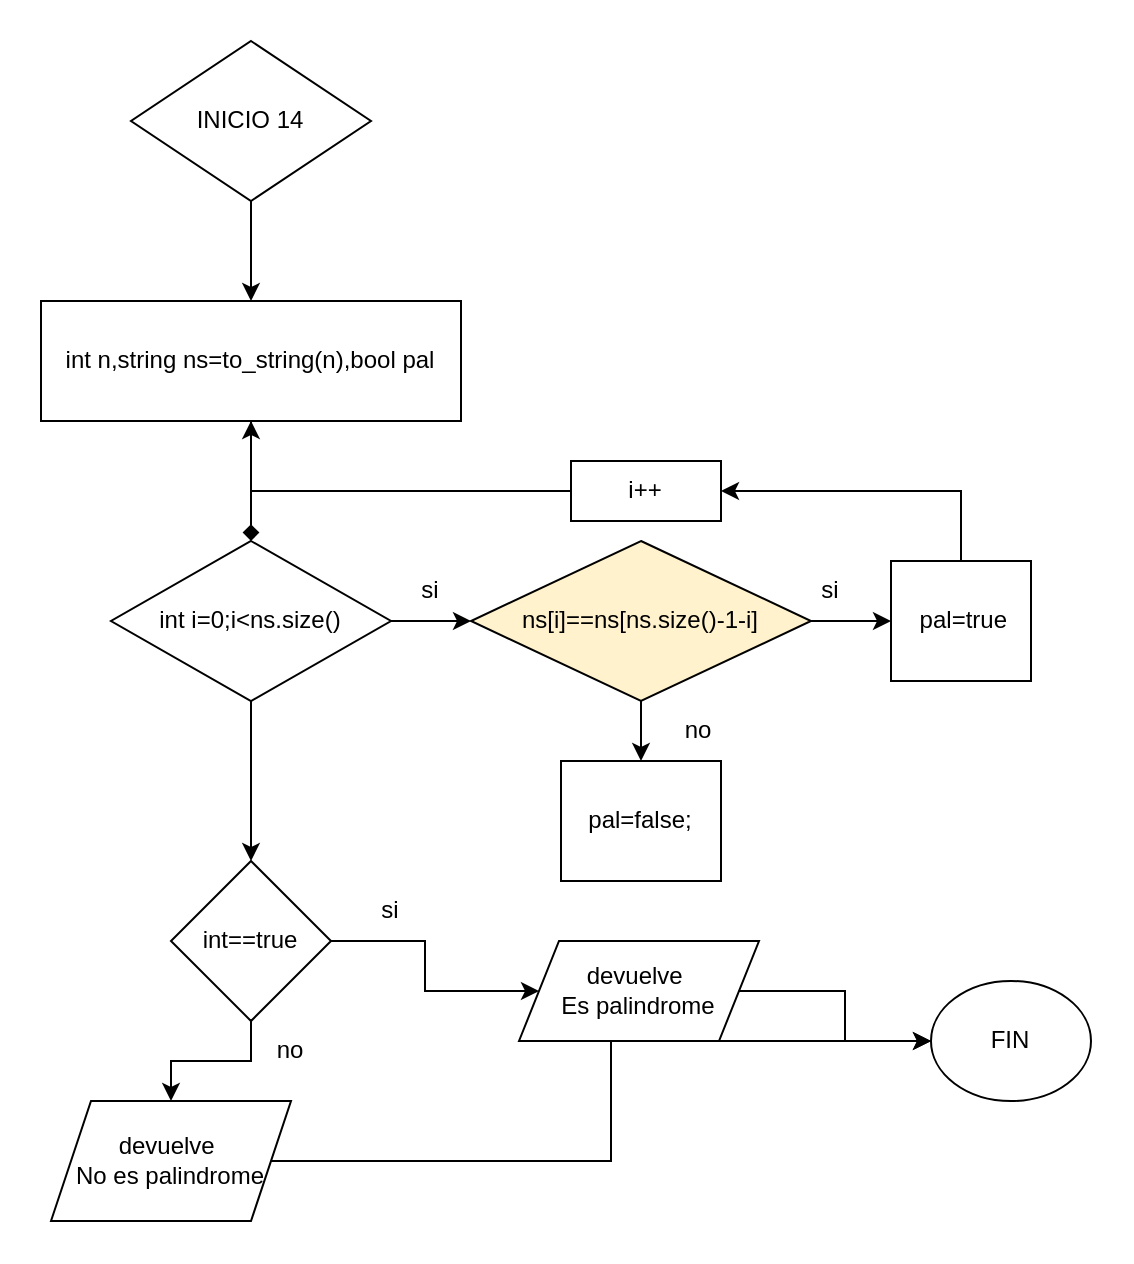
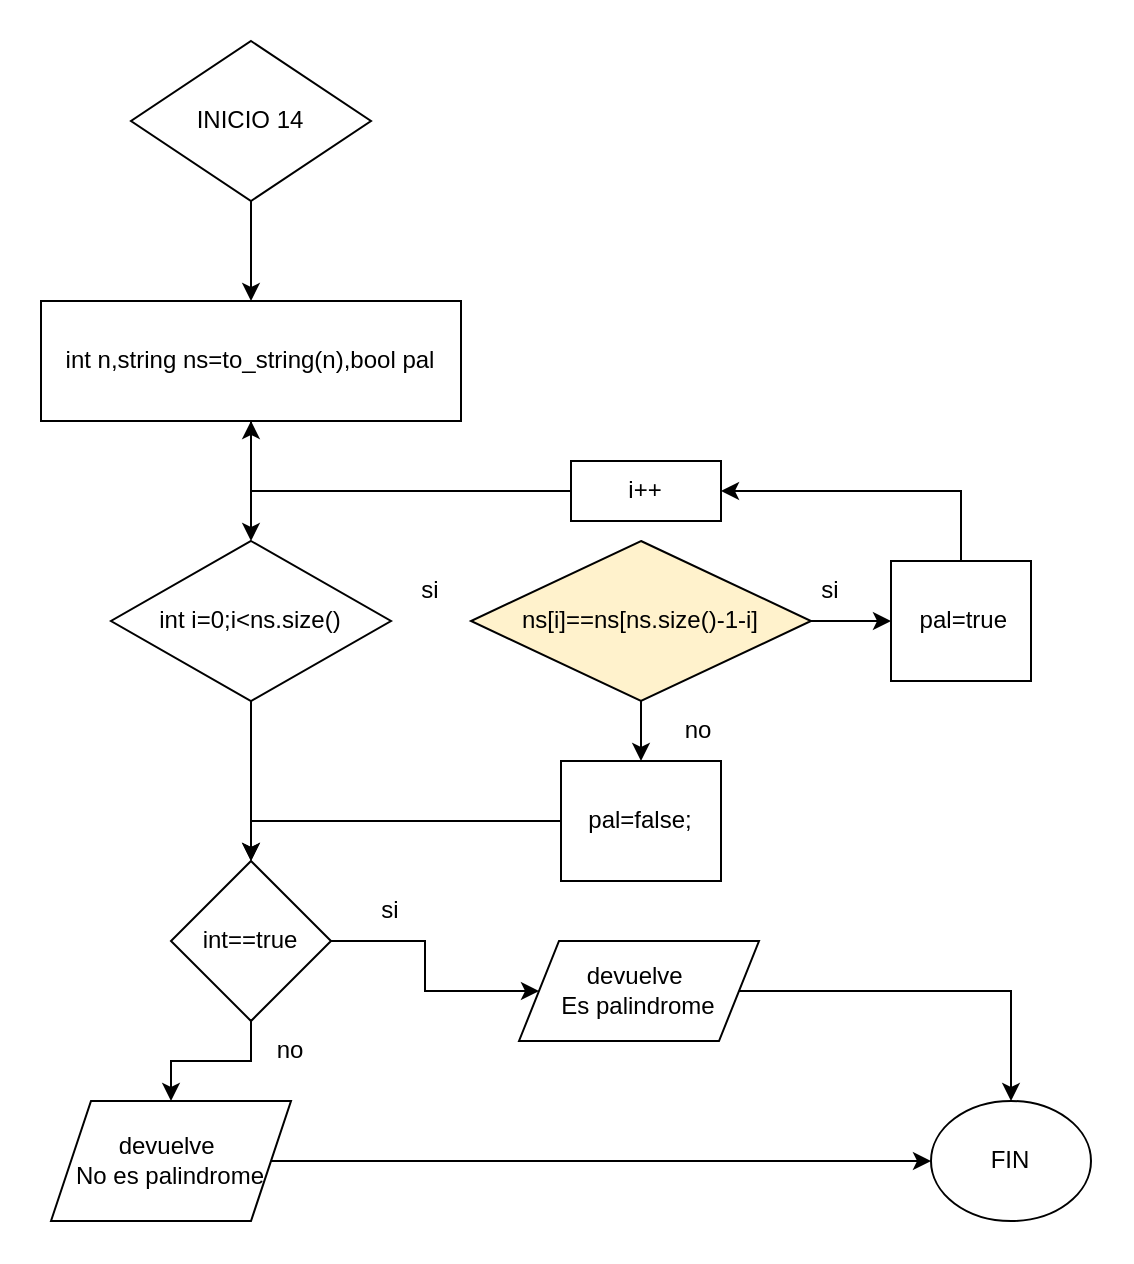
edge "int n,string ns=to_string(n),bool pal" -> "int i=0;i<ns.size()": arrowhead diamond -> classic
edge "int i=0;i<ns.size()" -> "ns[i]==ns[ns.size()-1-i]": removed
edge "pal=false;" -> "int==true": added
node "FIN": moved (1011, 1041) -> (1011, 1161)
